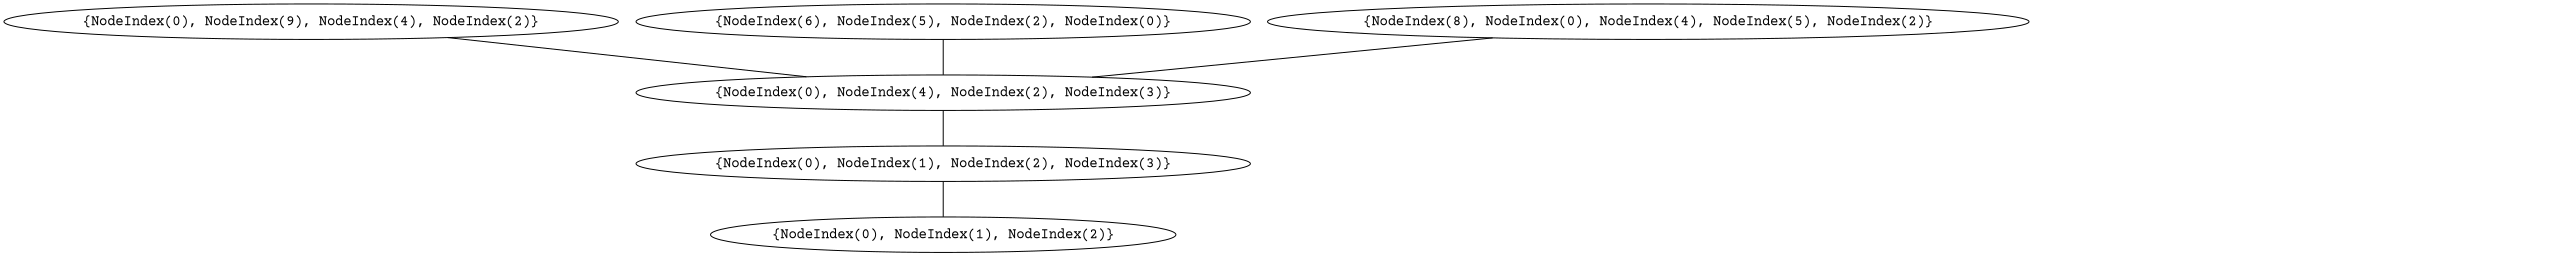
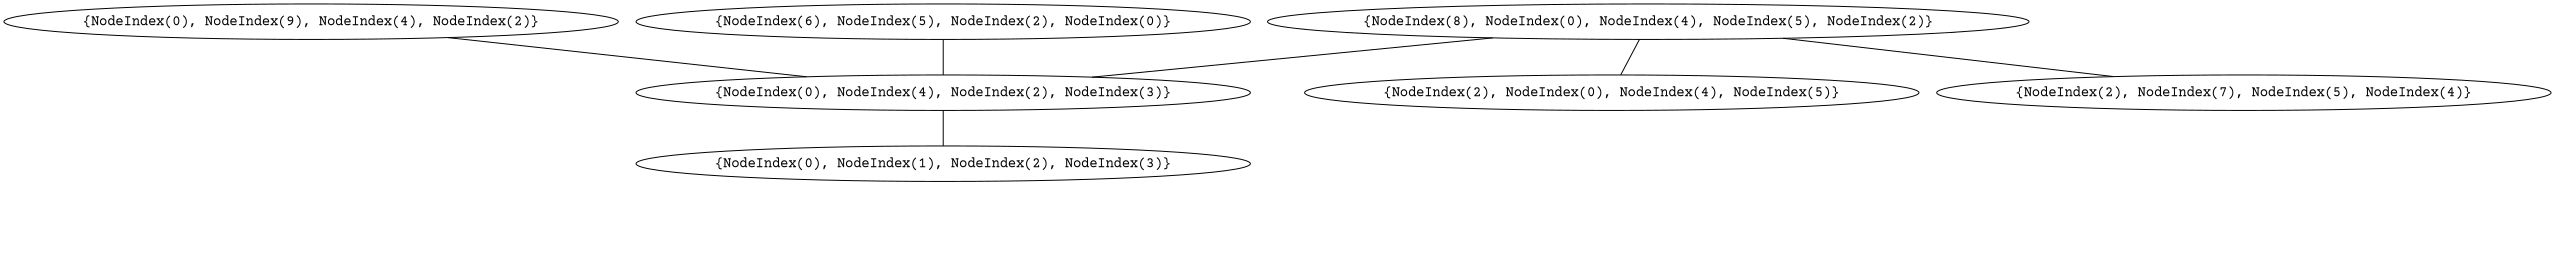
node "{NodeIndex(2), NodeIndex(0), NodeIndex(4), NodeIndex(5)}": added
node "{NodeIndex(2), NodeIndex(7), NodeIndex(5), NodeIndex(4)}": added
node "{NodeIndex(0), NodeIndex(1), NodeIndex(2)}": removed
